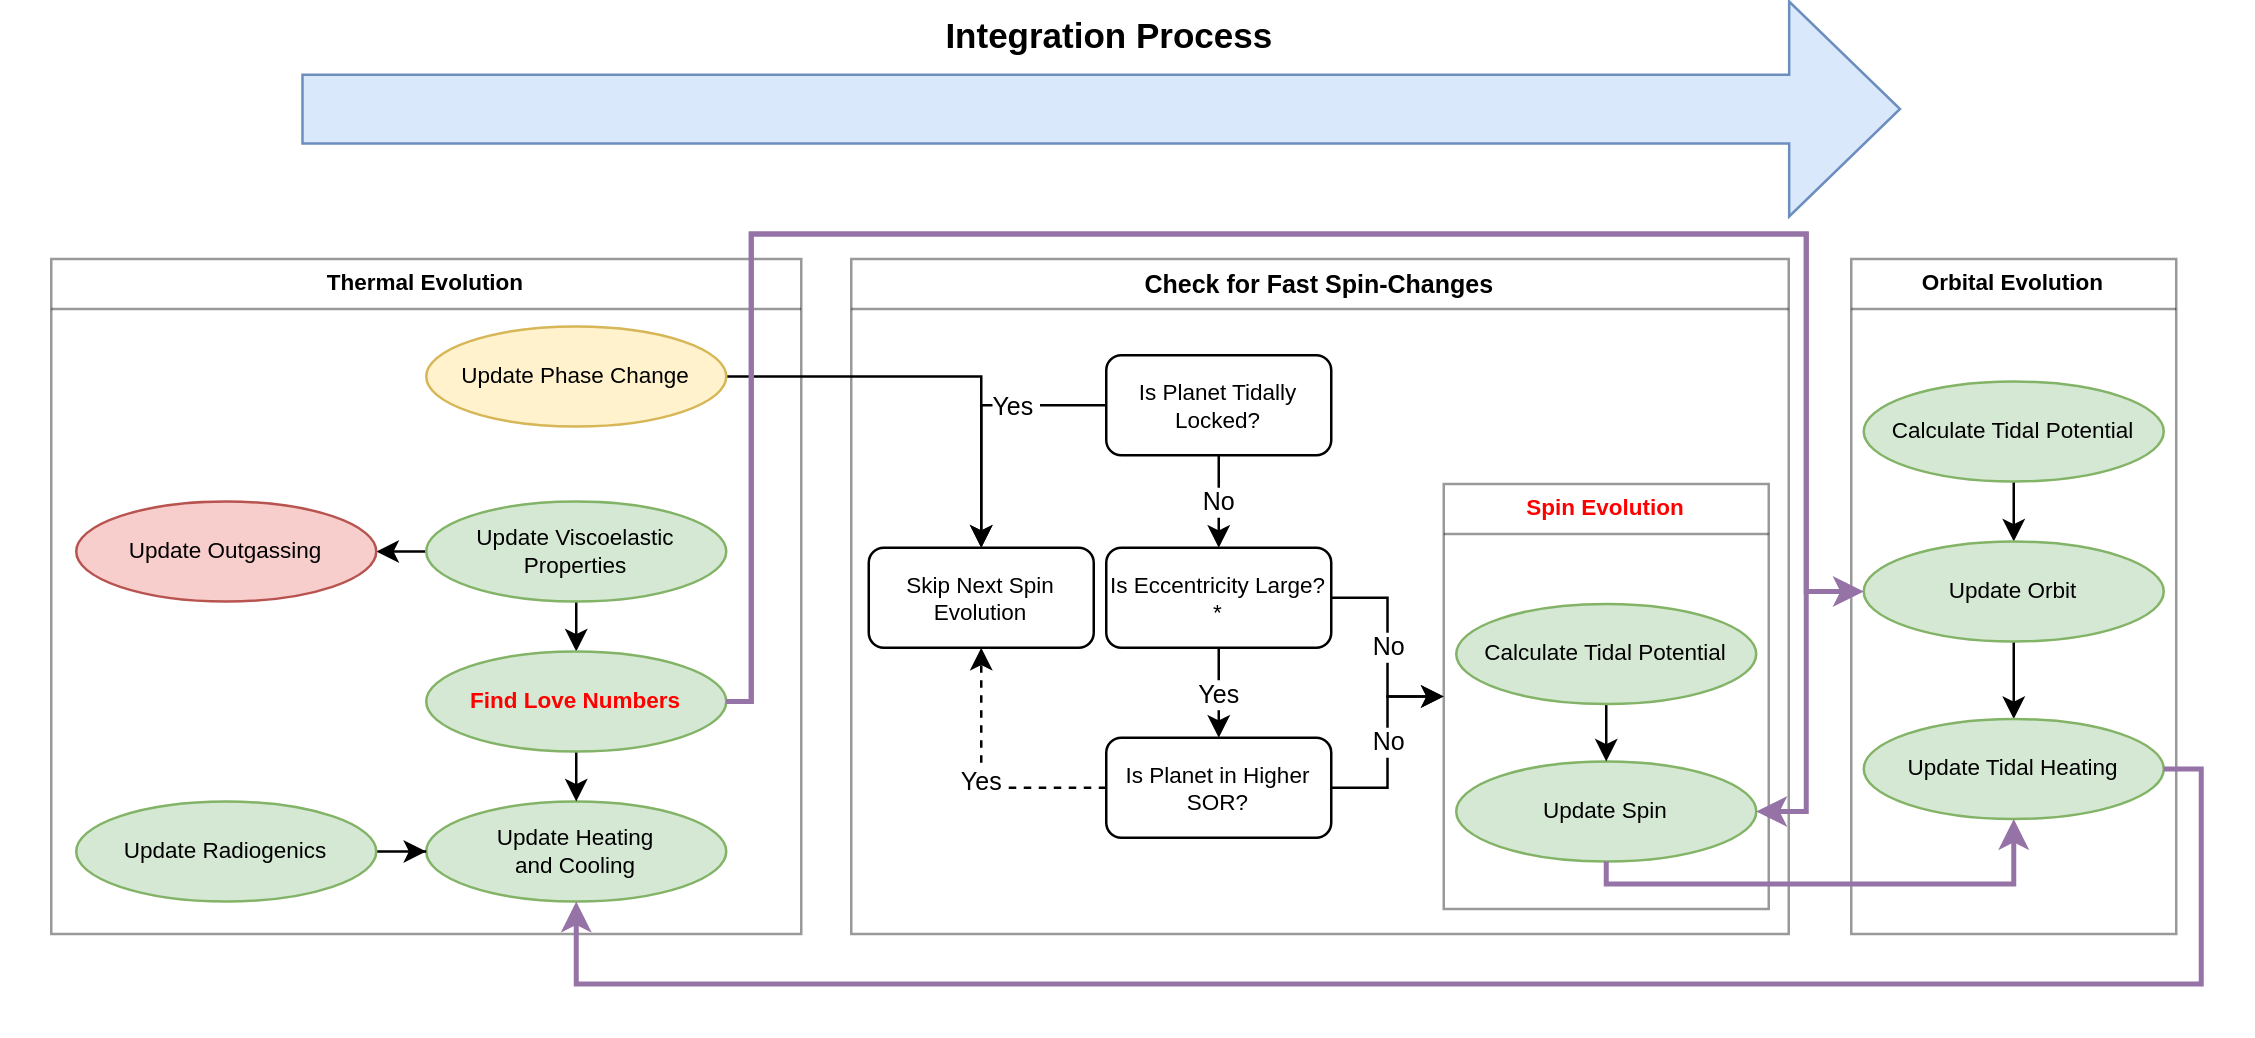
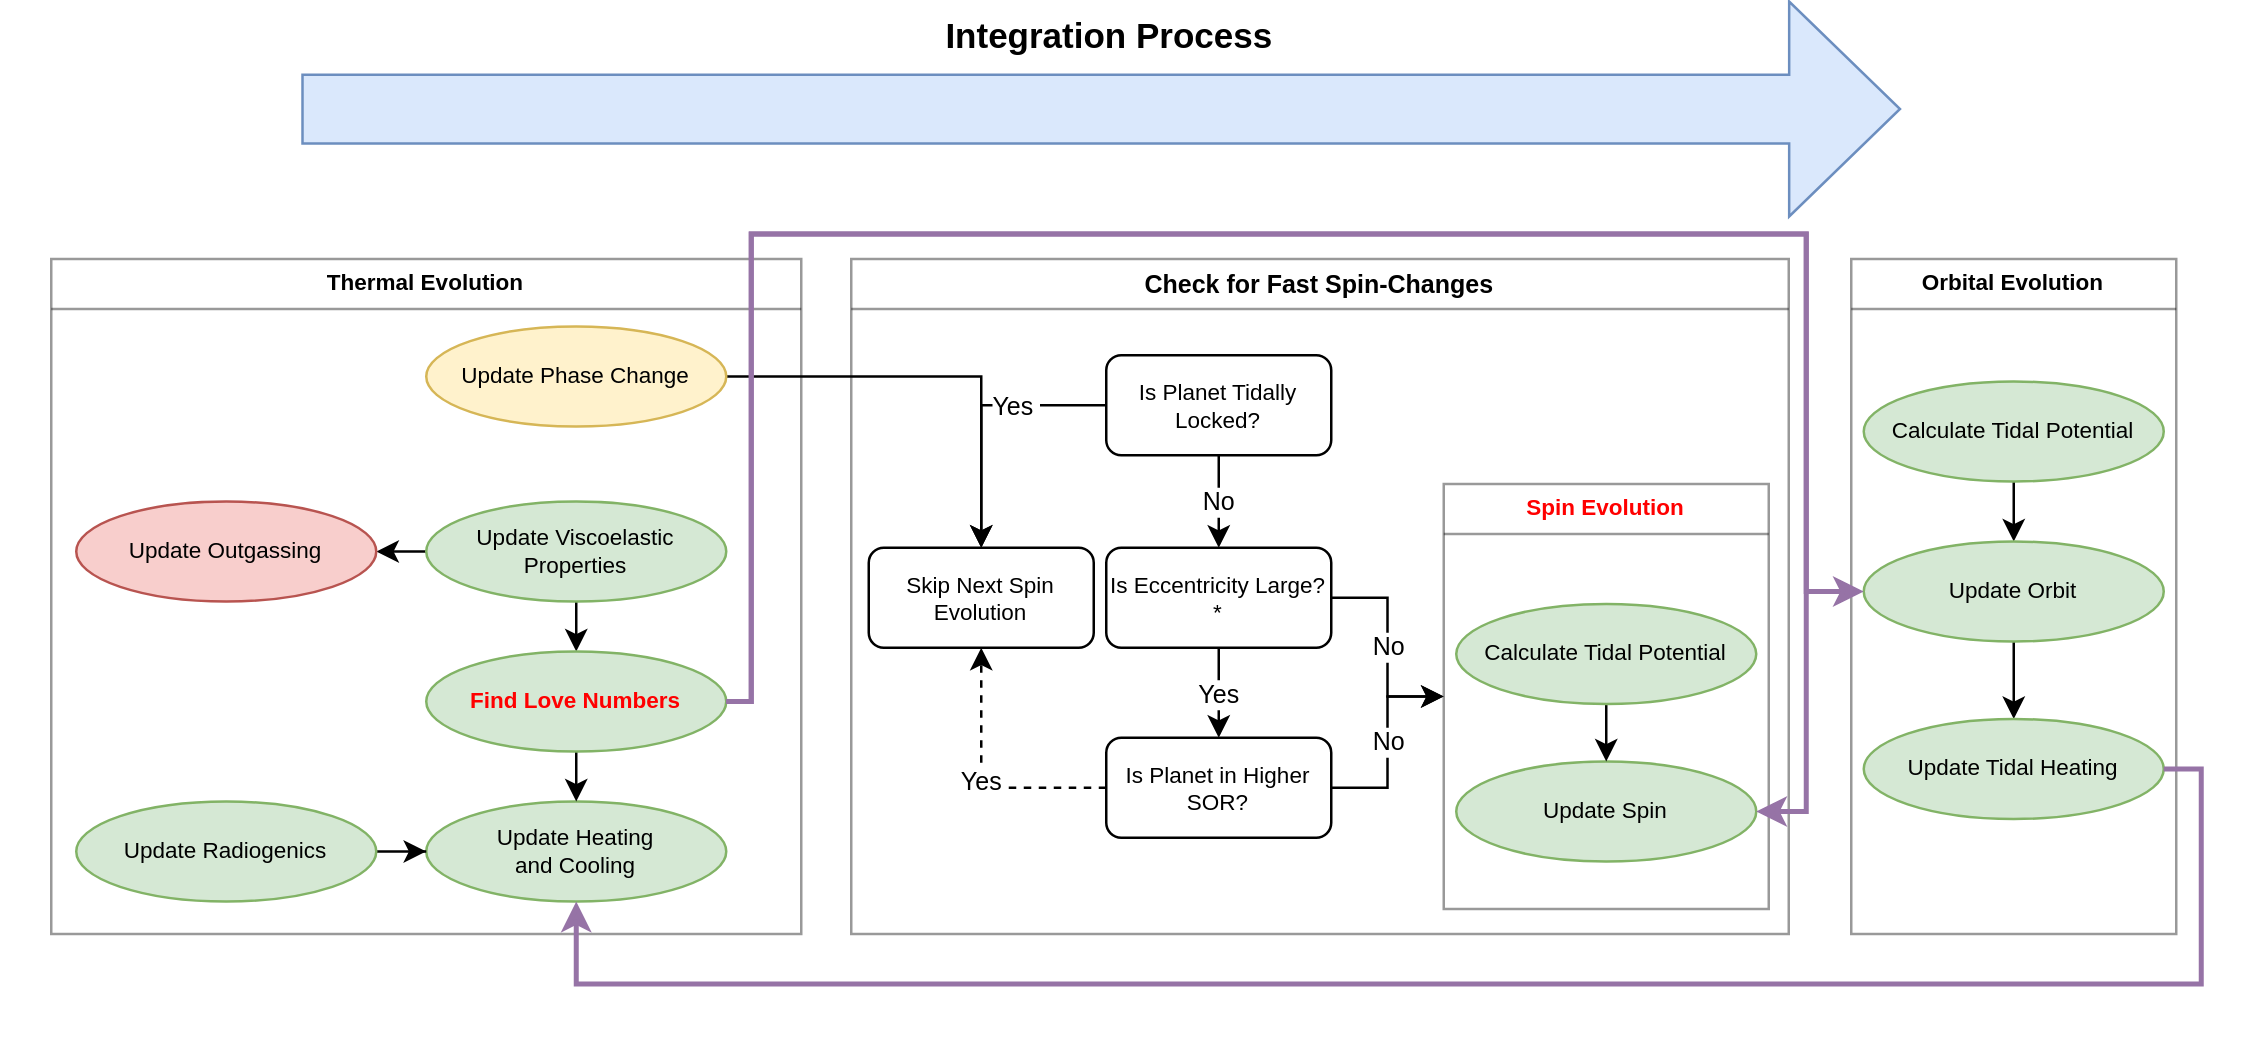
edge "Update Spin" -> "Update Tidal Heating": removed
